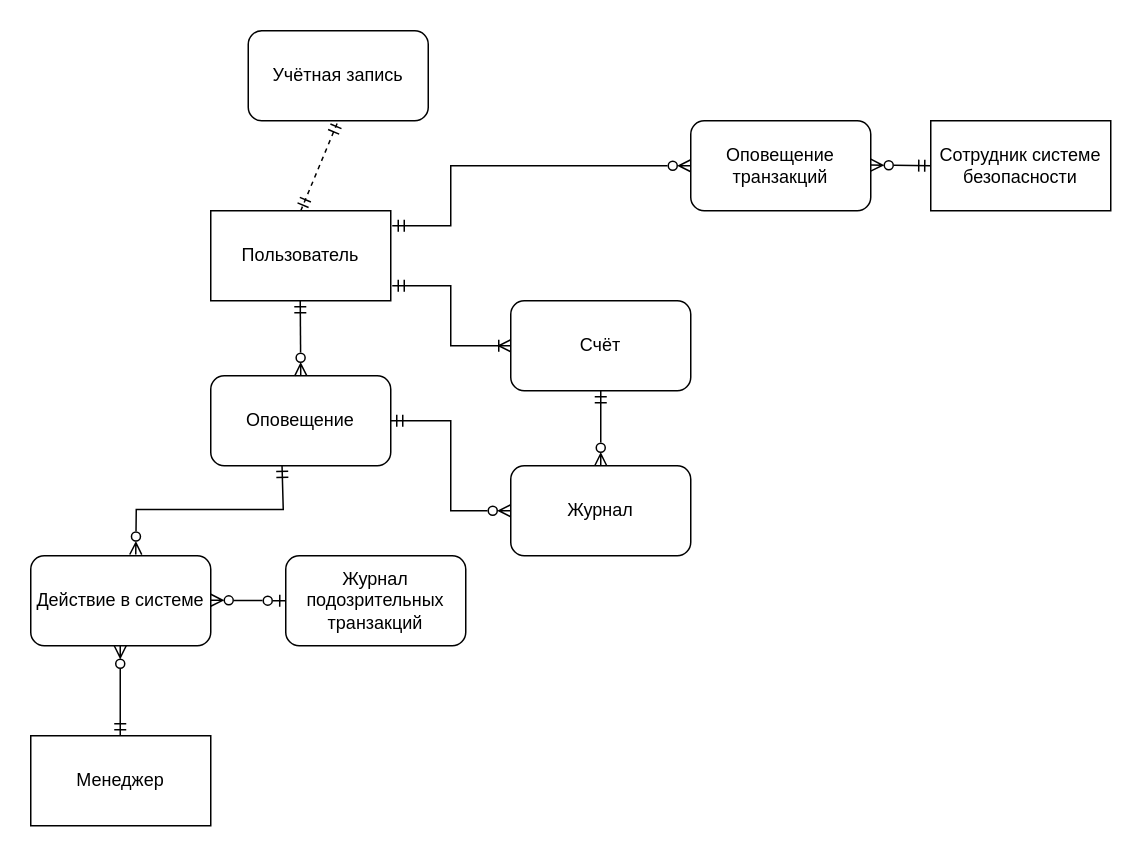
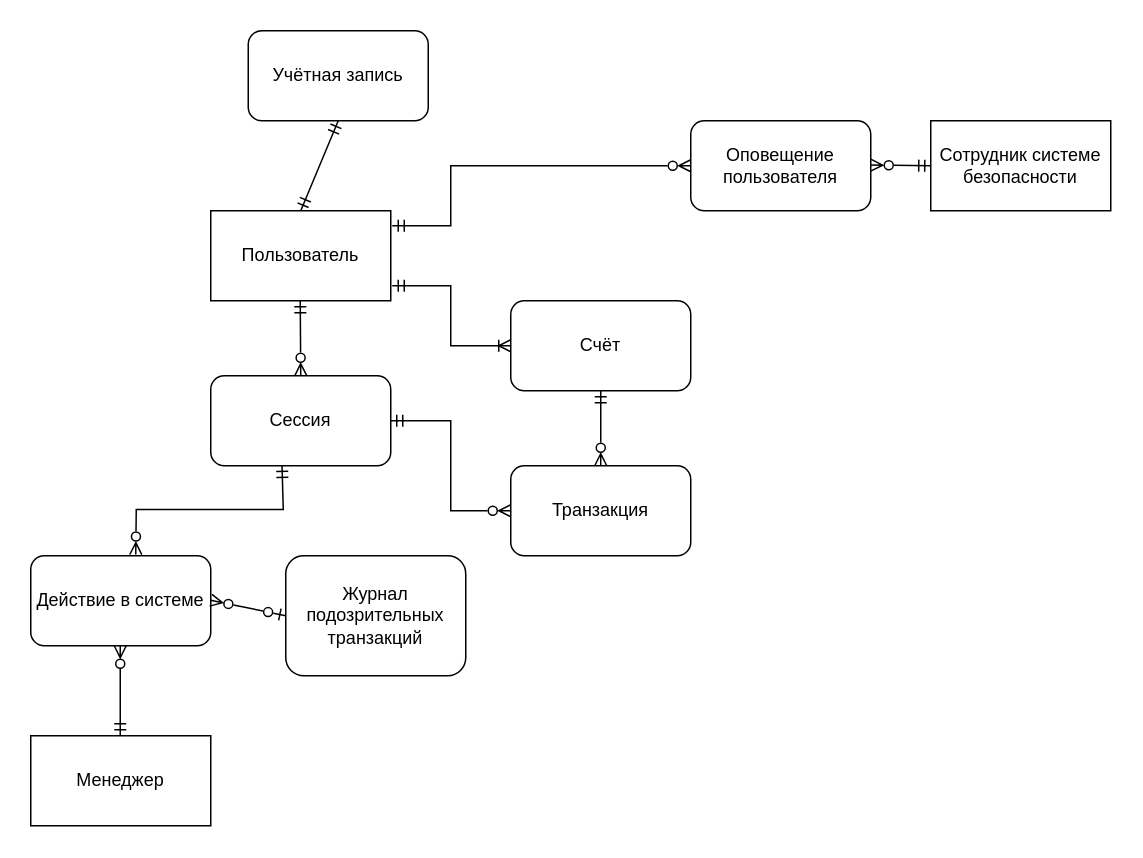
edge "Учётная запись" -- "Пользователь": style dashed -> solid
node "Оповещение транзакций": label "Оповещение транзакций" -> "Оповещение пользователя"
node "Оповещение": label "Оповещение" -> "Сессия"
node "Журнал": label "Журнал" -> "Транзакция"
node "Журнал подозрительных транзакций": size 180x90 -> 180x120
